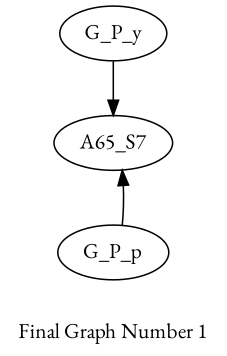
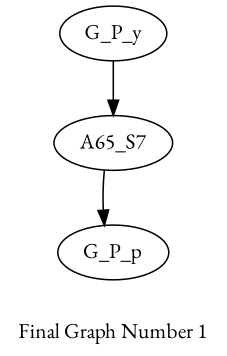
edge "G_P_p" -> "A65_S7": reversed
